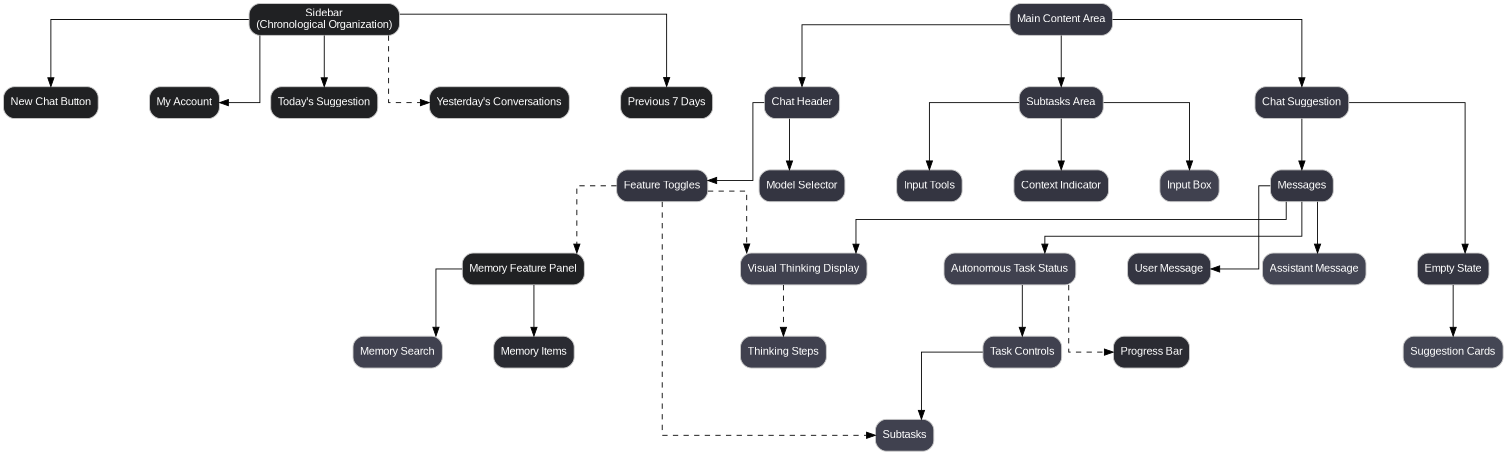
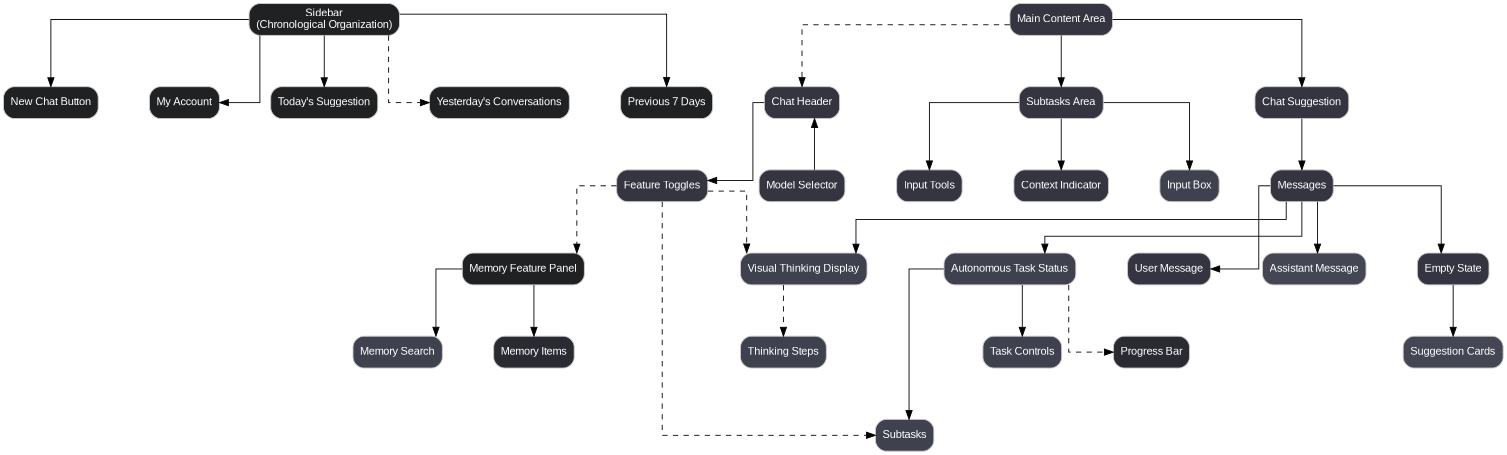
edge "Main Content Area" -> "Chat Header": style solid -> dashed
edge "Chat Suggestion" -> "Empty State": now "Messages" -> "Empty State"
edge "Chat Header" -> "Model Selector": reversed
edge "Task Controls" -> "Subtasks": now "Autonomous Task Status" -> "Subtasks"
